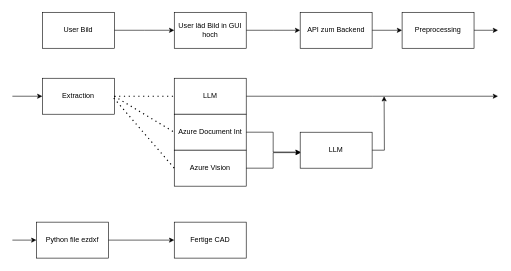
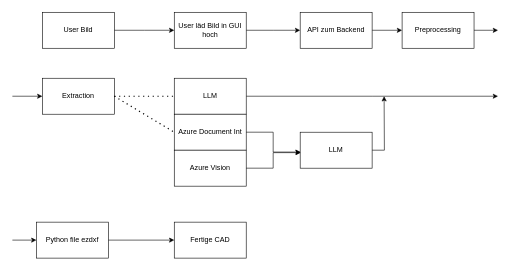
edge "Extraction" -- "Azure Vision": removed
